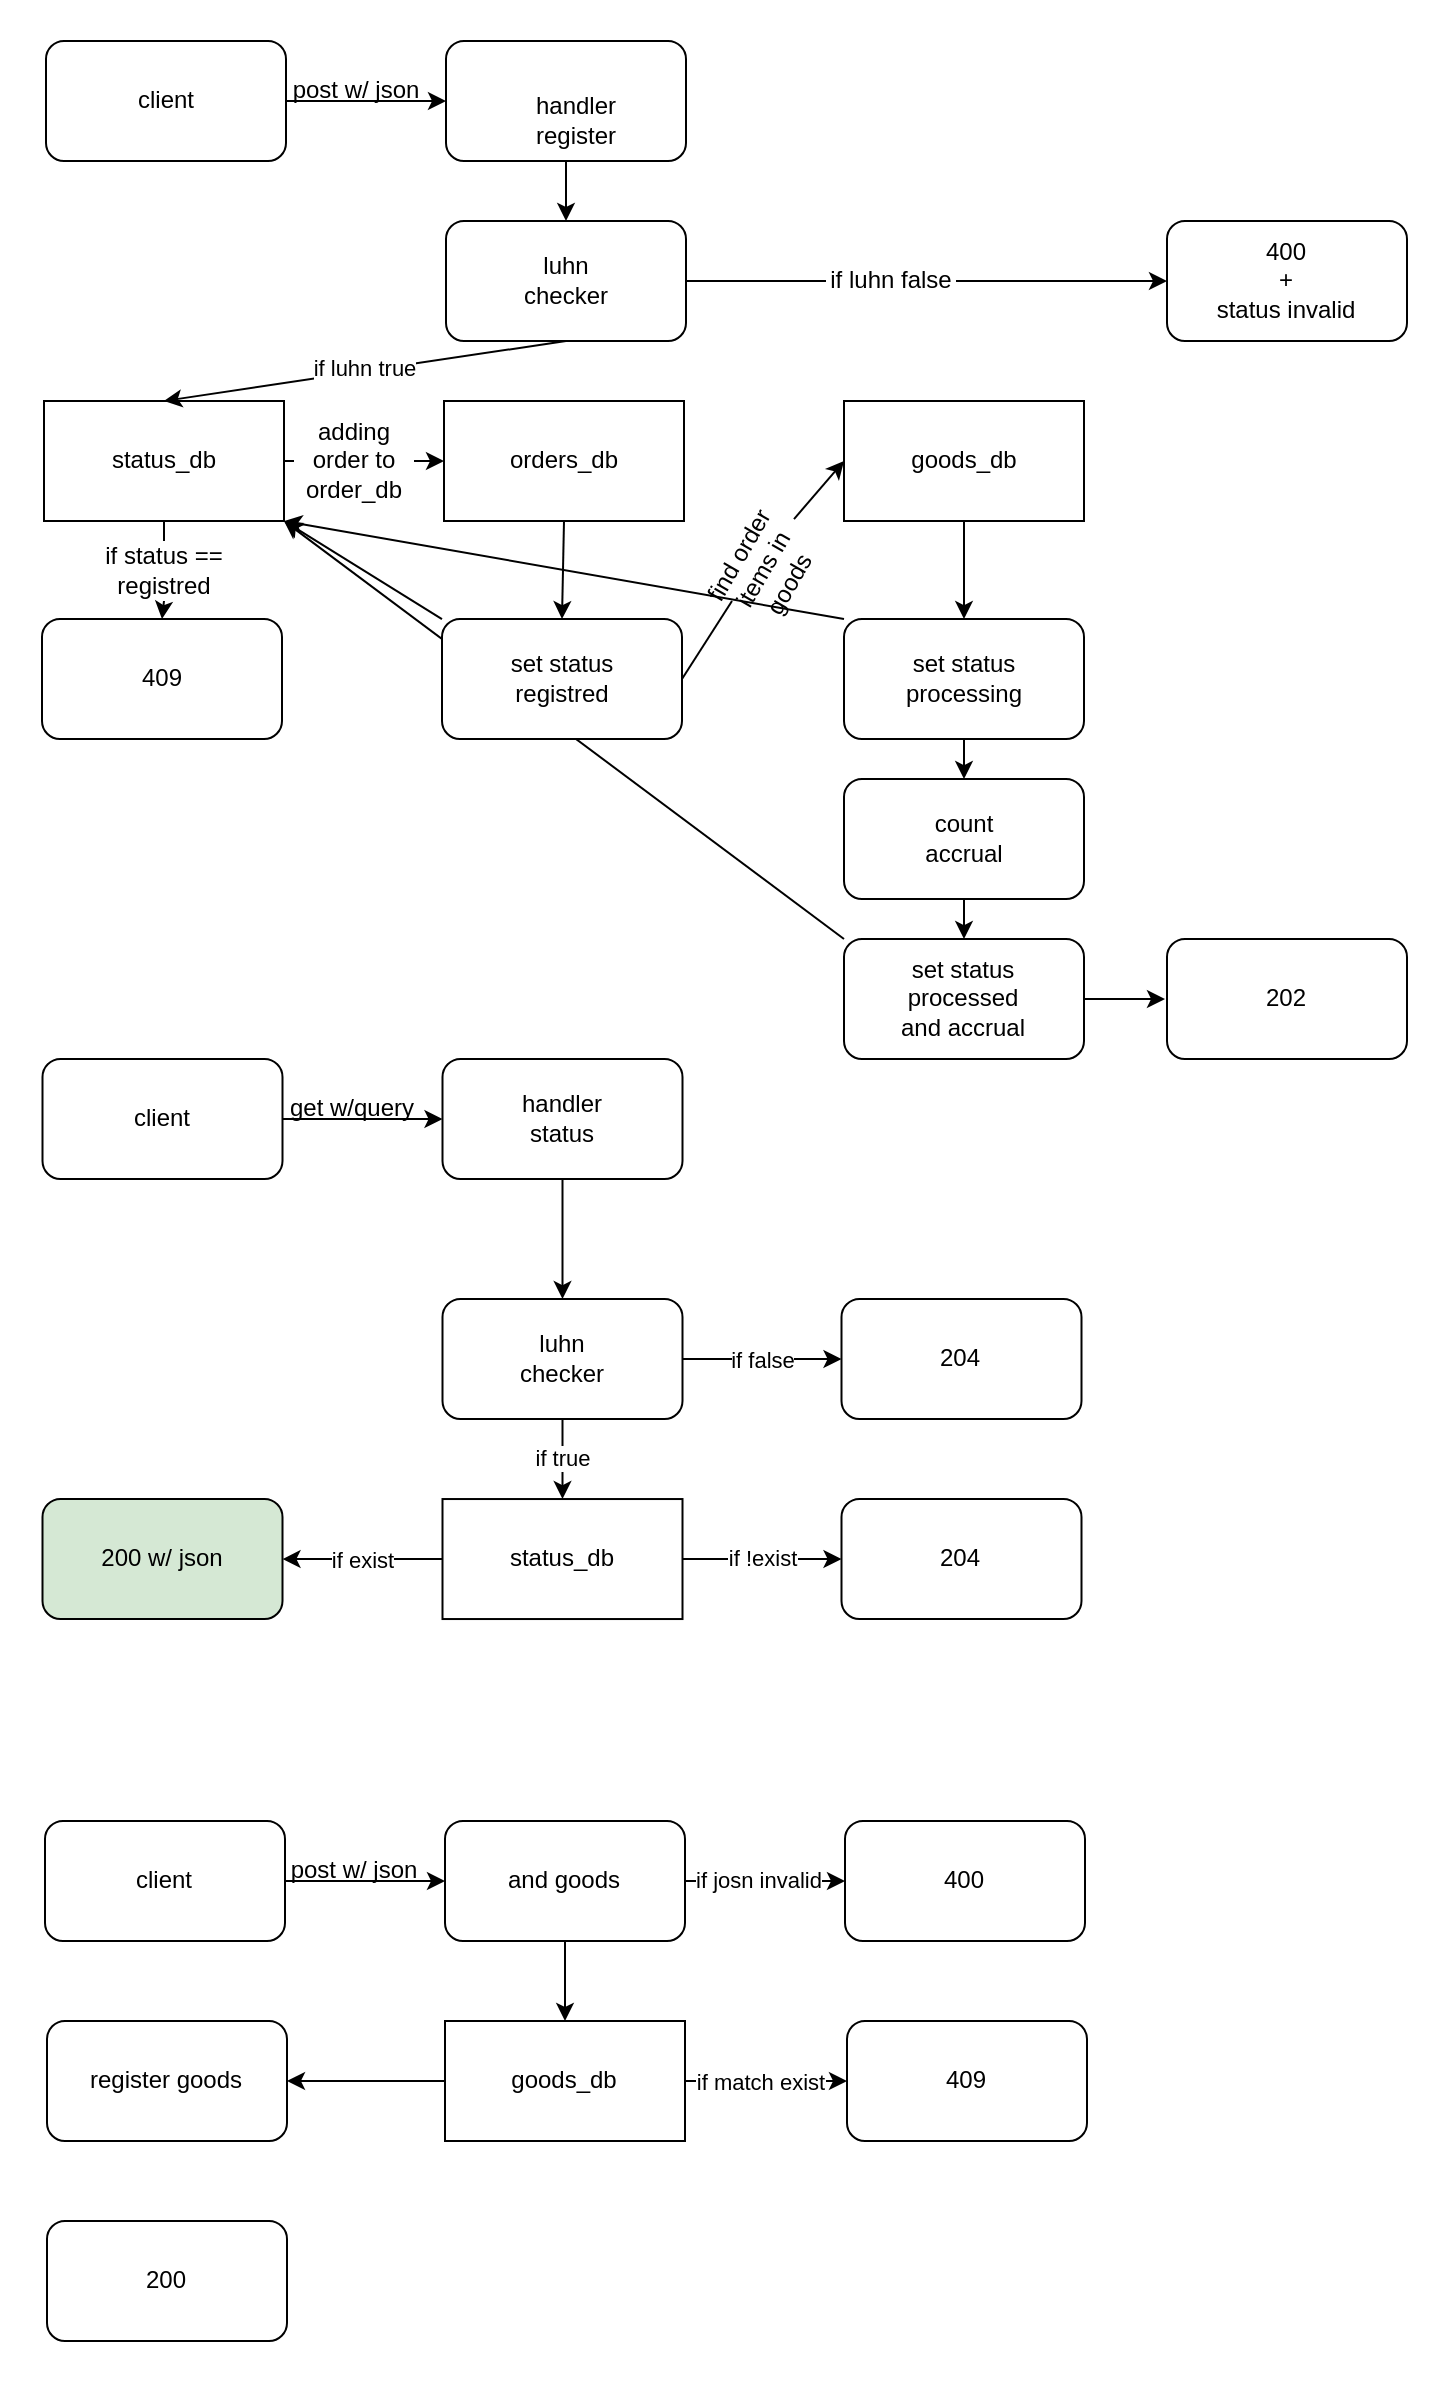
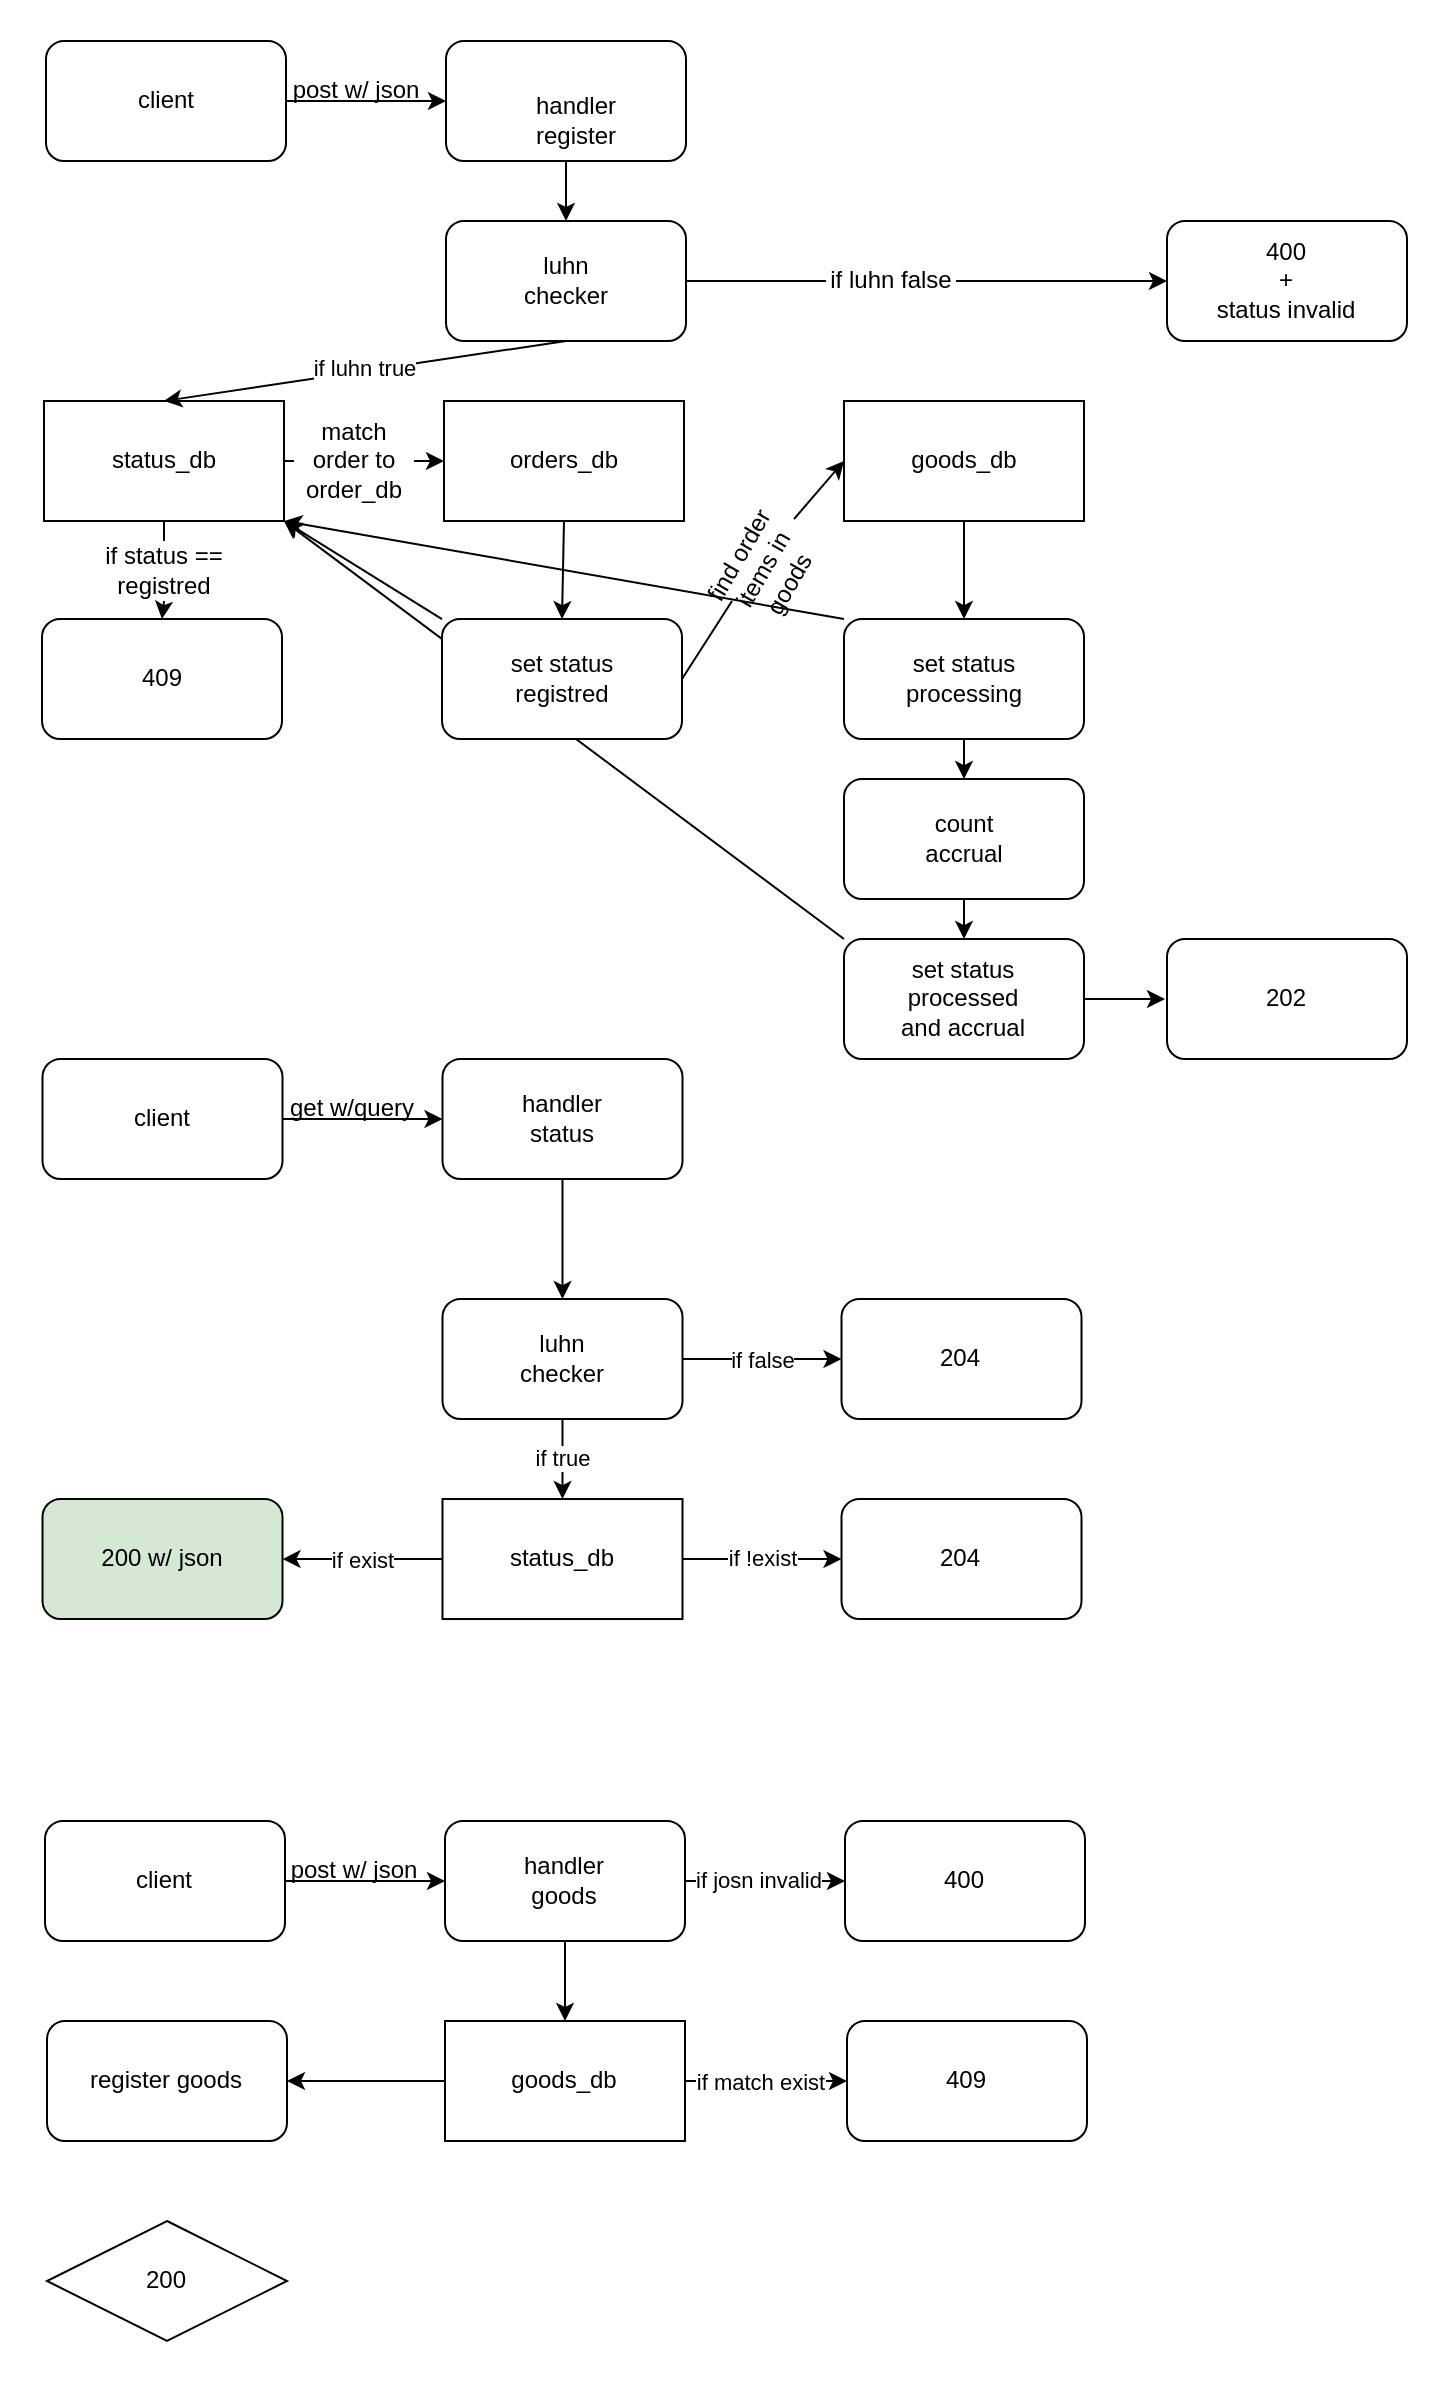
node "adding order to order_db": label "adding order to order_db" -> "match order to order_db"
node "and goods": label "and goods" -> "handler goods"
node "200": shape rounded rectangle -> diamond
